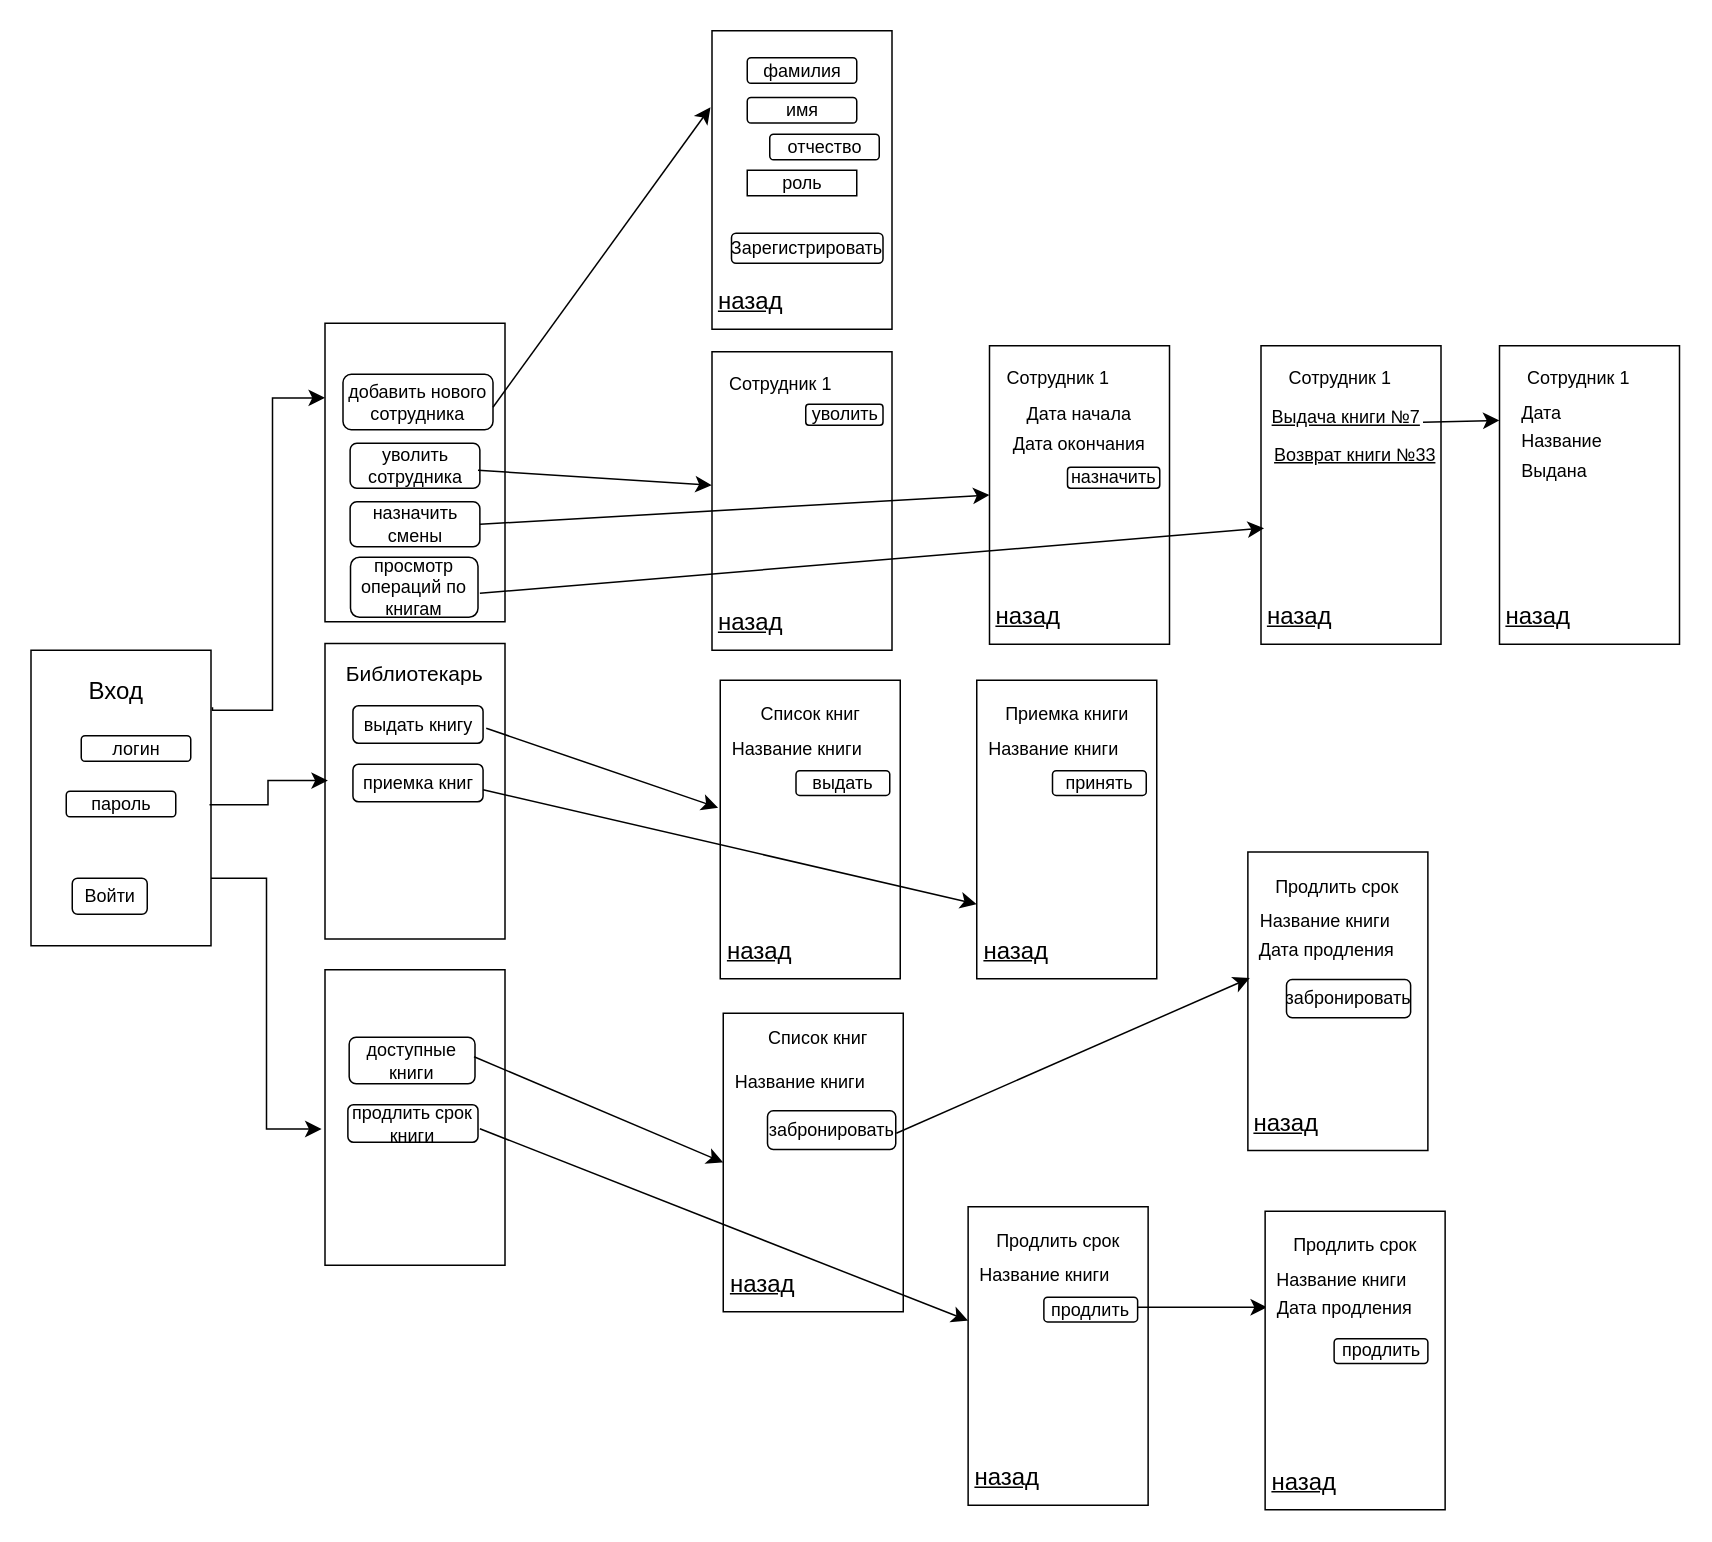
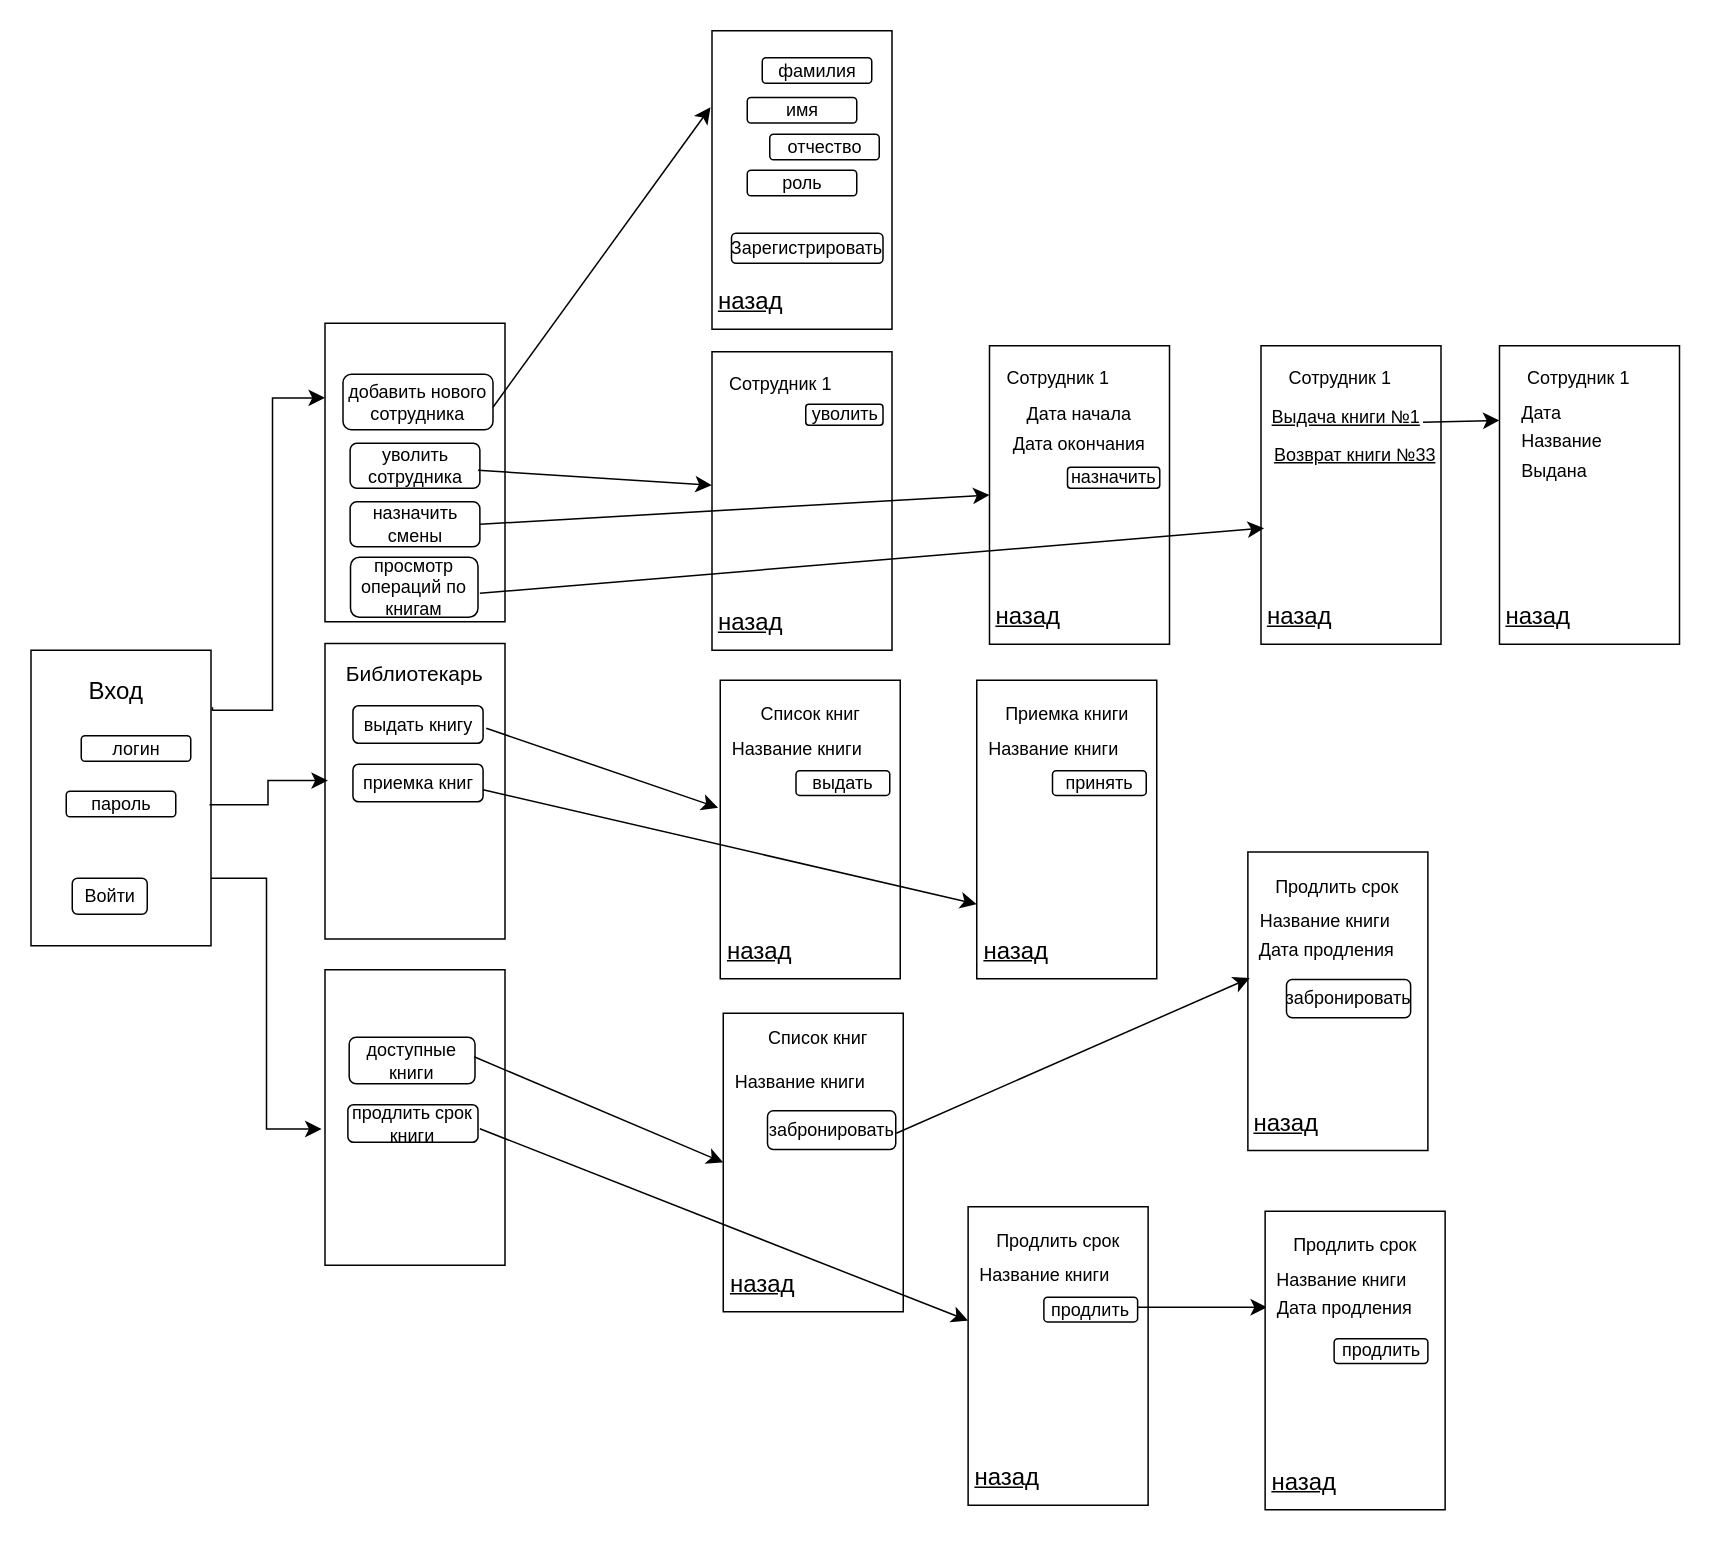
node "фамилия": moved (802, 71) -> (817, 71)
node "роль": shape rectangle -> rounded rectangle
node "Выдача книги №7": label "Выдача книги №7" -> "Выдача книги №1"
